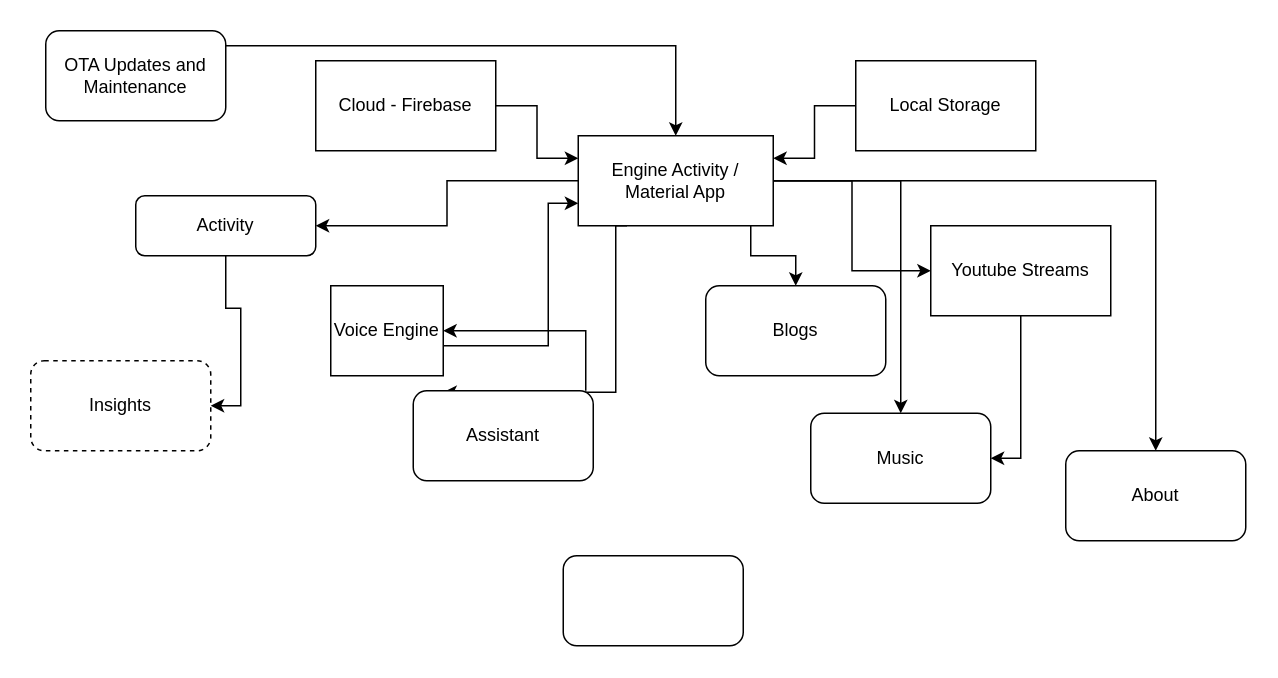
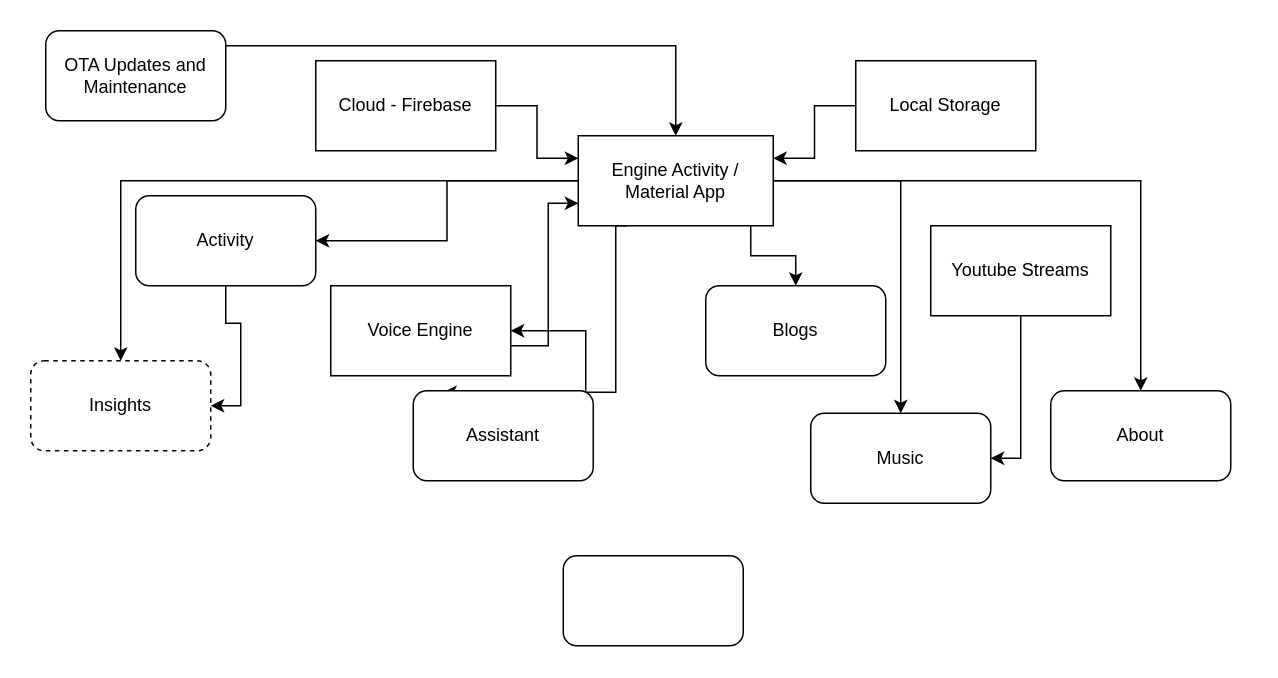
node "Activity": size 180x60 -> 180x90
edge "Engine Activity / Material App" -> "Youtube Streams": now "Engine Activity / Material App" -> "Insights"
node "Voice Engine": size 113x90 -> 180x90
node "About": moved (1156, 496) -> (1141, 436)
